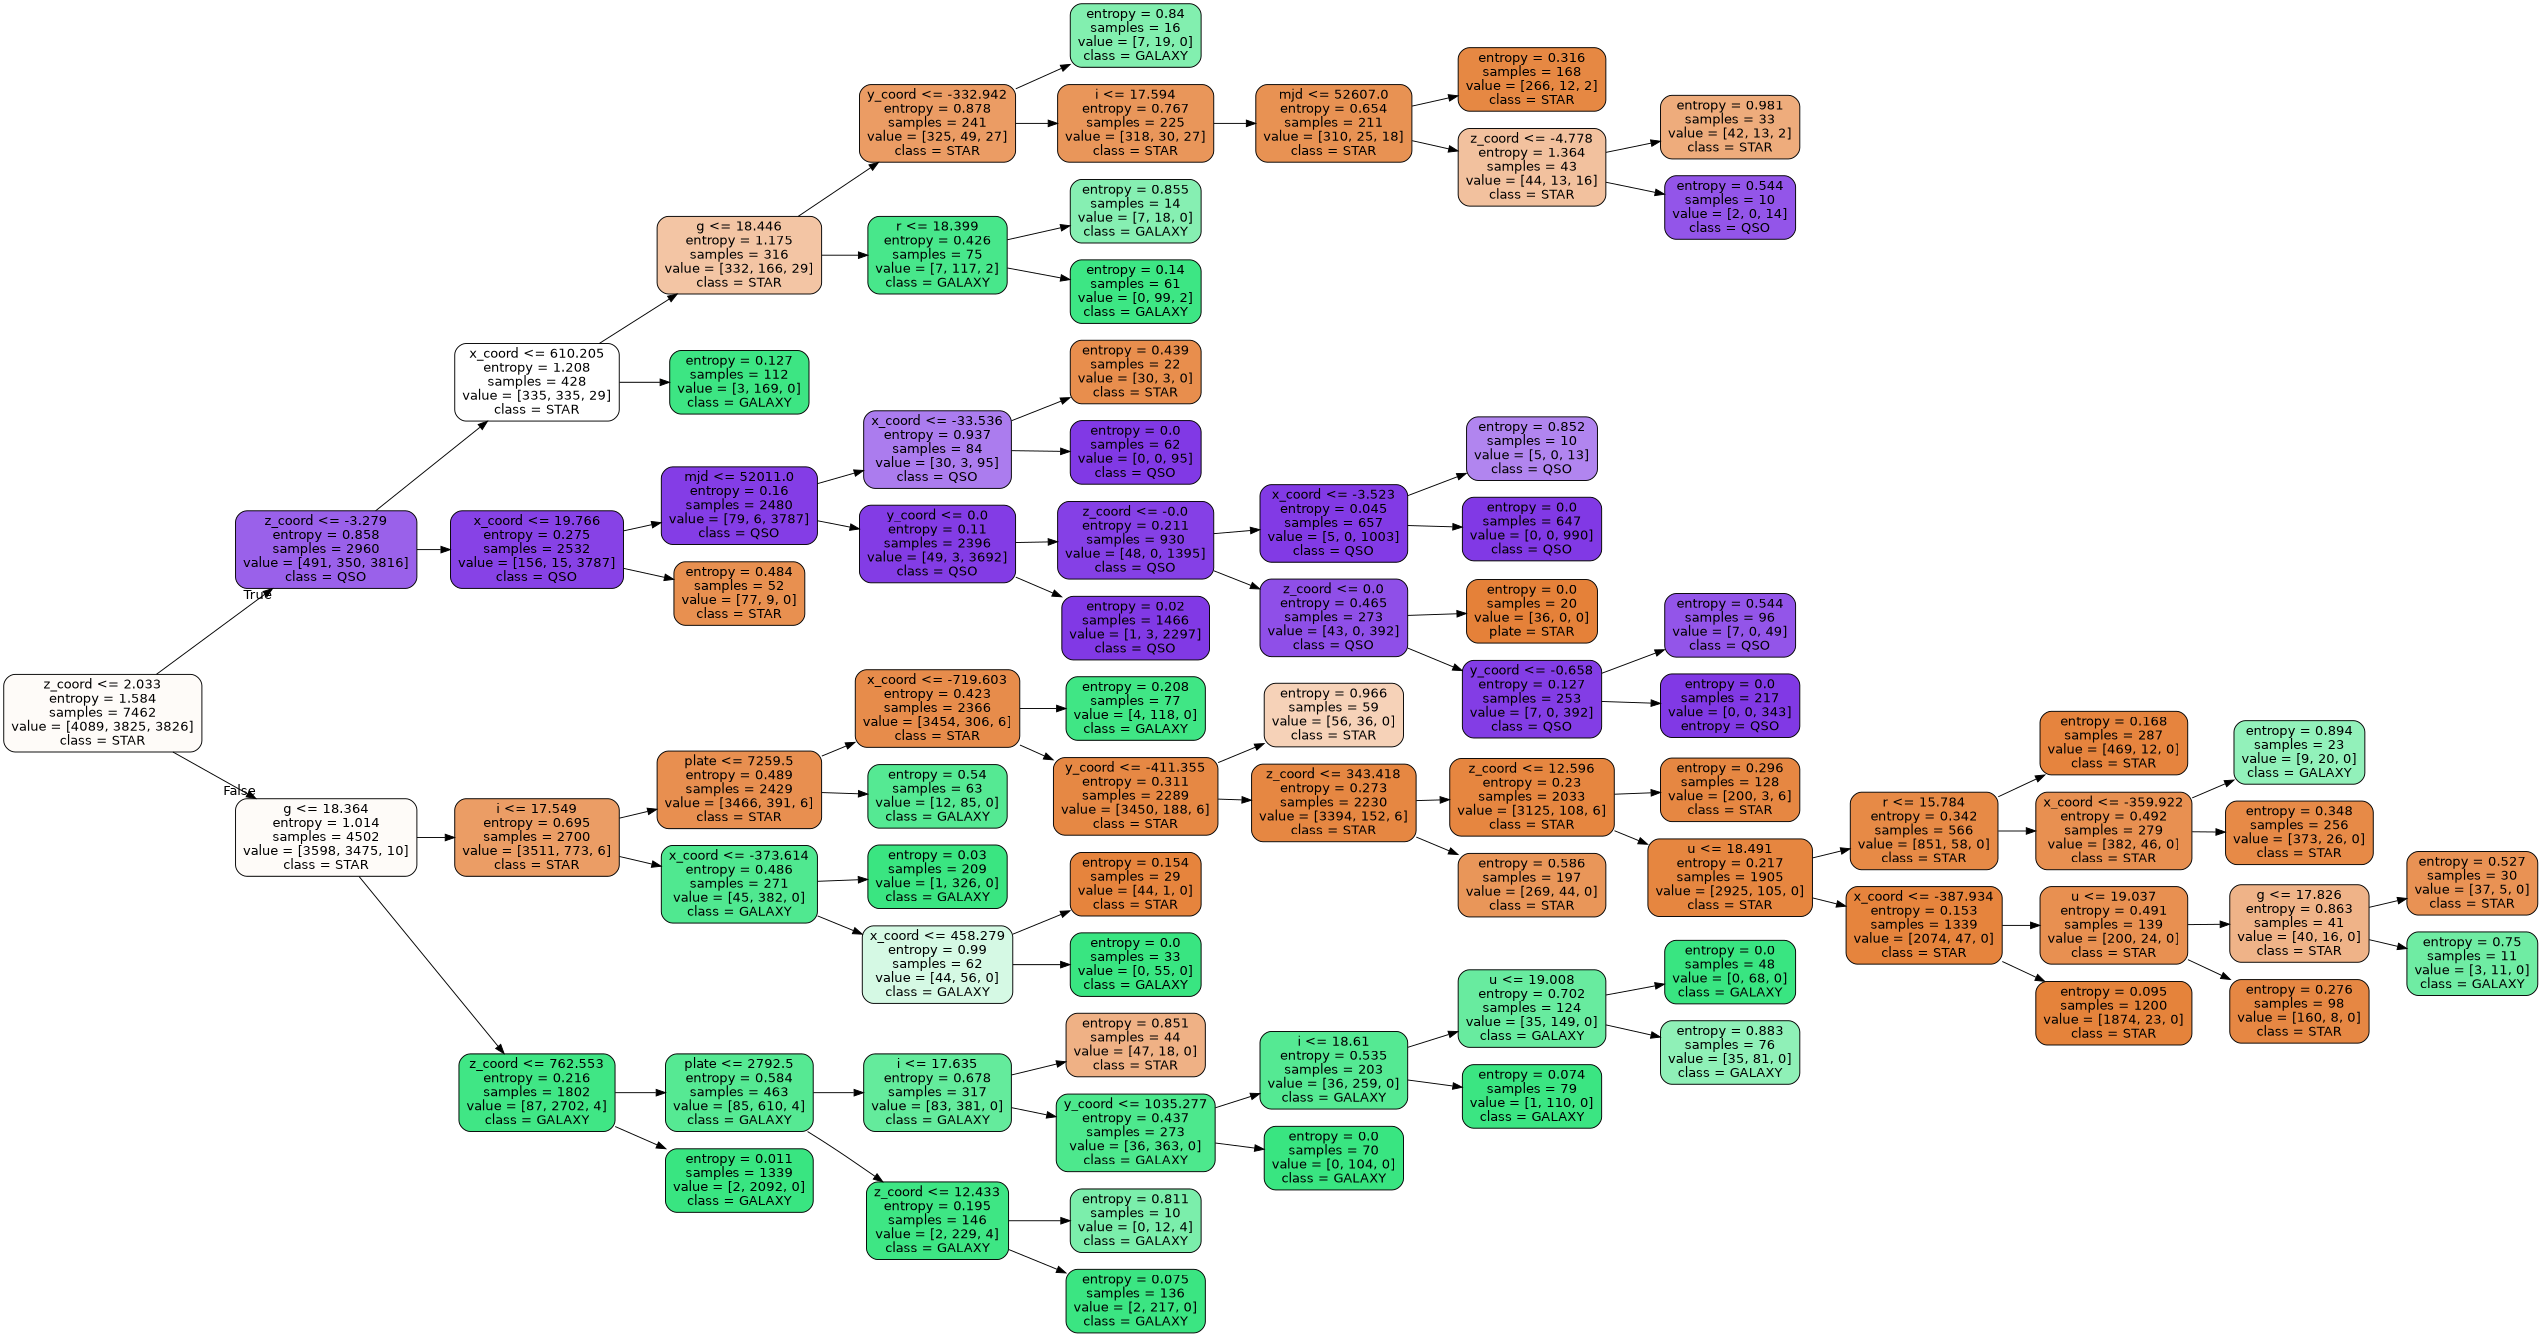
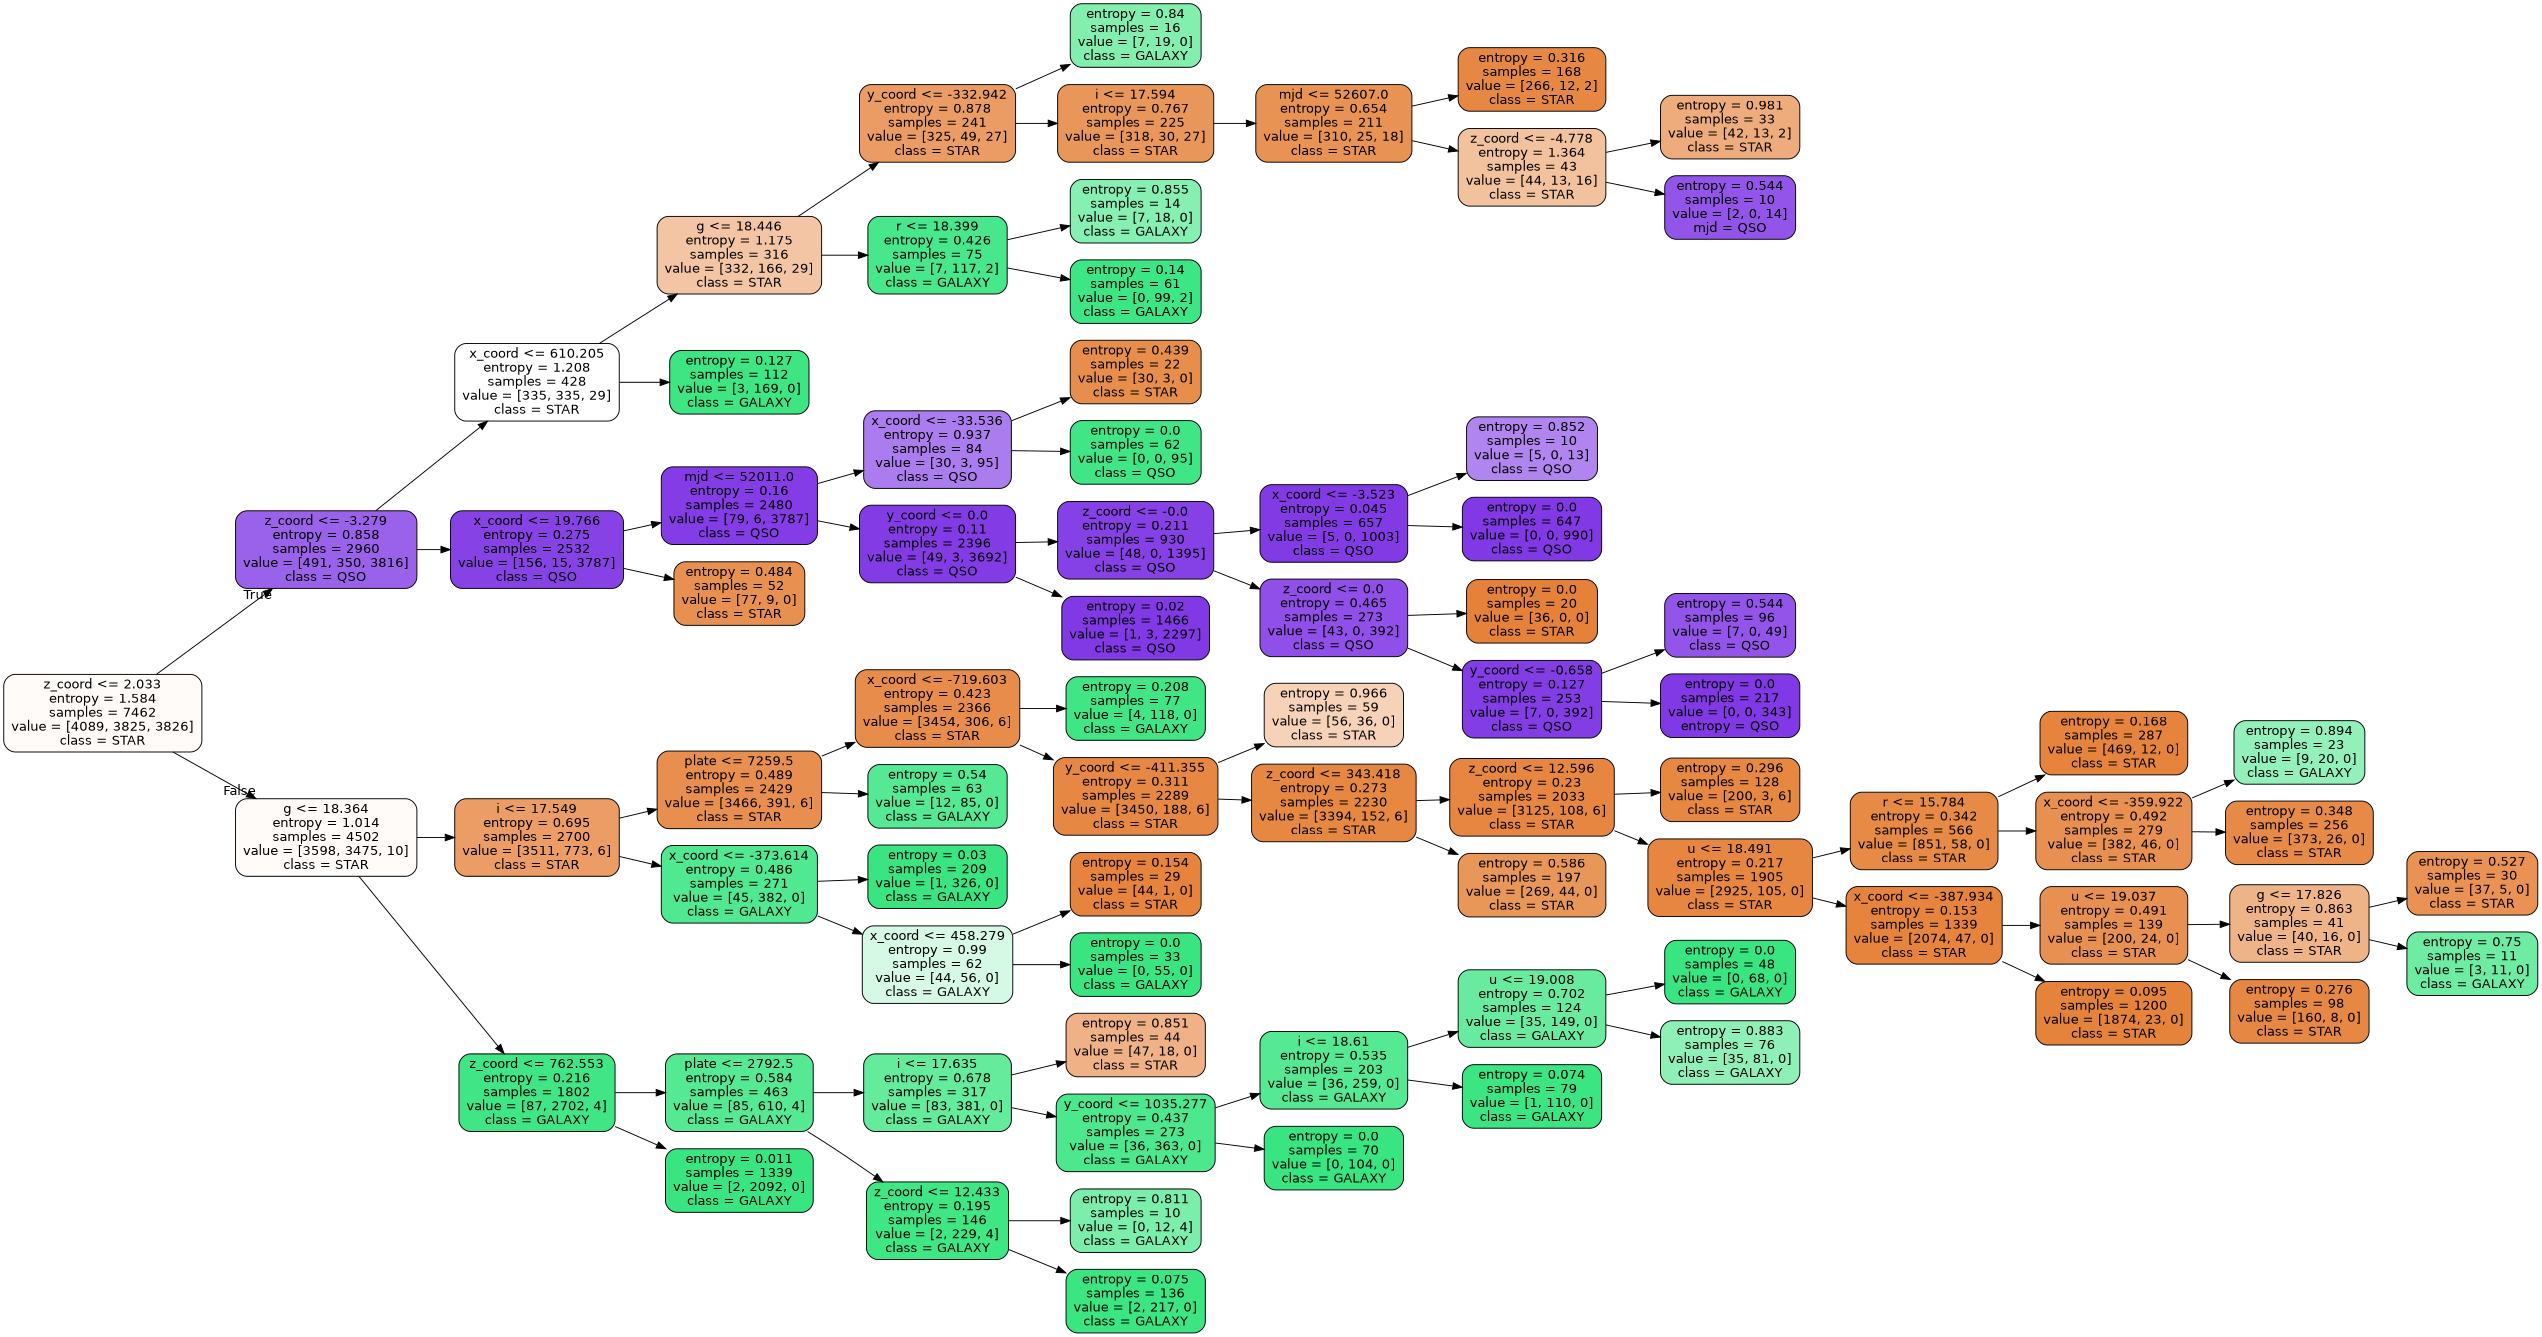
node "entropy = 0.544 samples = 10 value = [2, 0, 14] class = QSO": label "entropy = 0.544 samples = 10 value = [2, 0, 14] class = QSO" -> "entropy = 0.544 samples = 10 value = [2, 0, 14] mjd = QSO"
node "entropy = 0.0 samples = 62 value = [0, 0, 95] class = QSO": fillcolor #8139e5 -> #40e685
node "entropy = 0.0 samples = 20 value = [36, 0, 0] plate = STAR": label "entropy = 0.0 samples = 20 value = [36, 0, 0] plate = STAR" -> "entropy = 0.0 samples = 20 value = [36, 0, 0] class = STAR"
